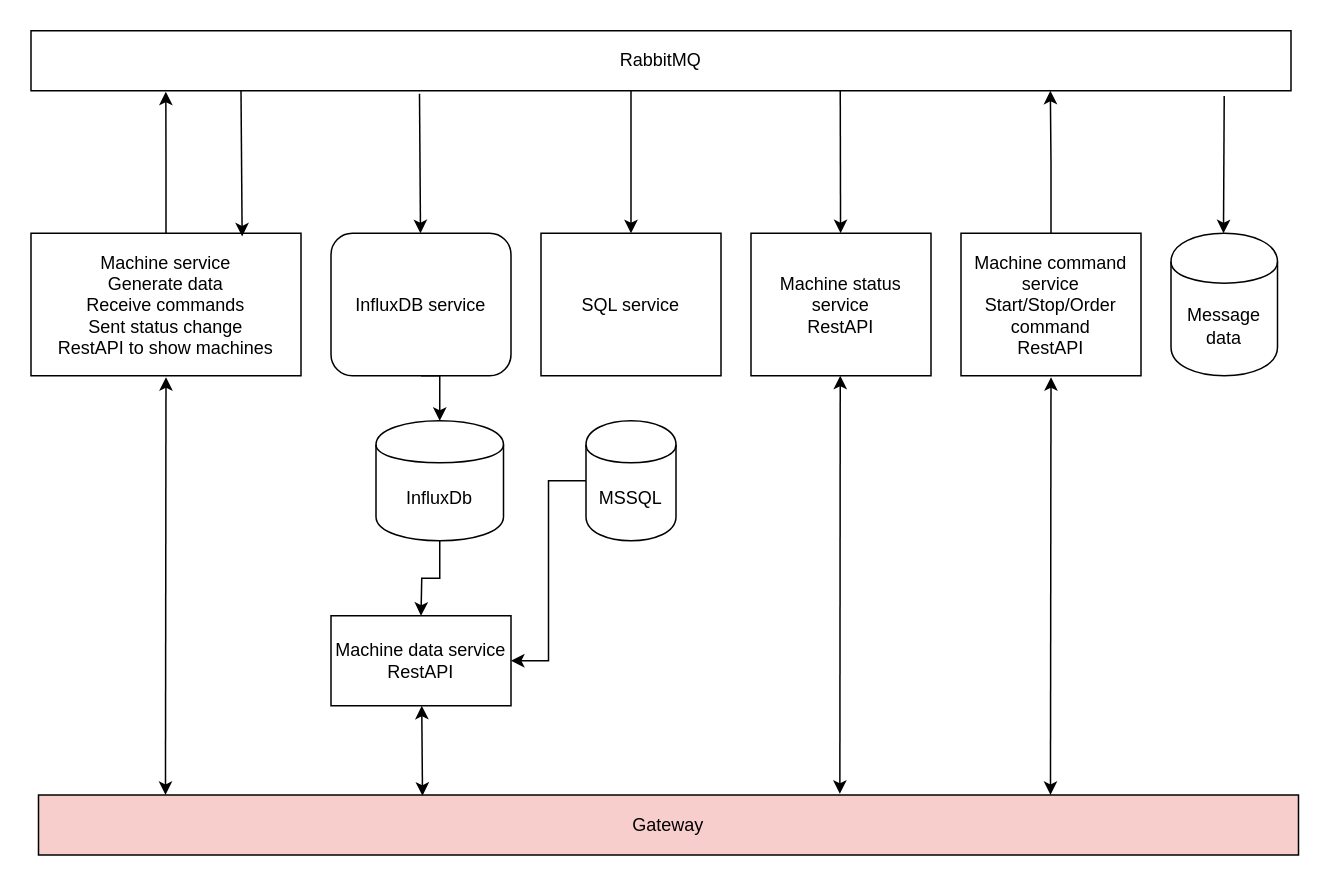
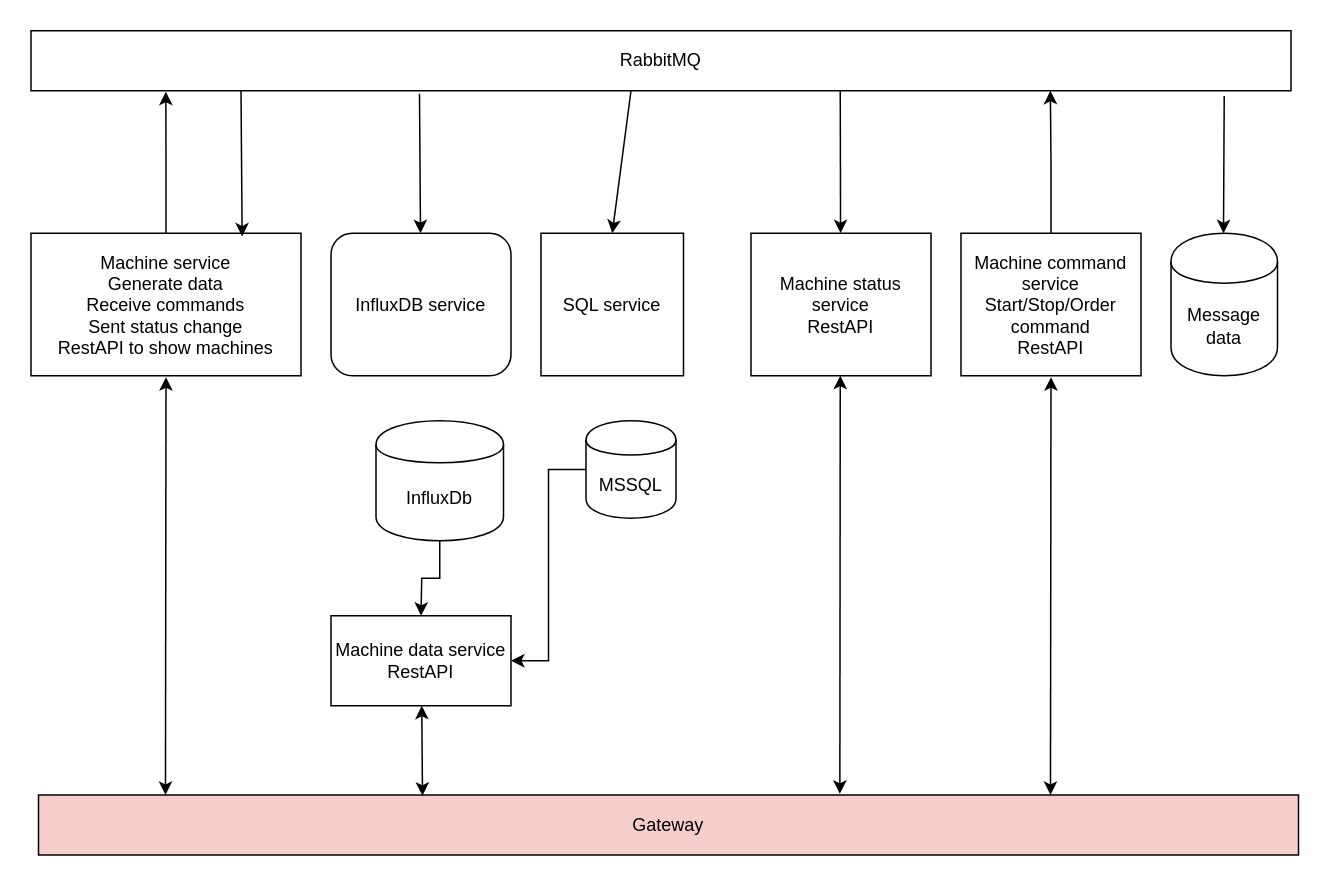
node "SQL service": size 180x143 -> 143x143
edge "InfluxDB service" -> "InfluxDb": removed
node "MSSQL": size 90x120 -> 90x98
